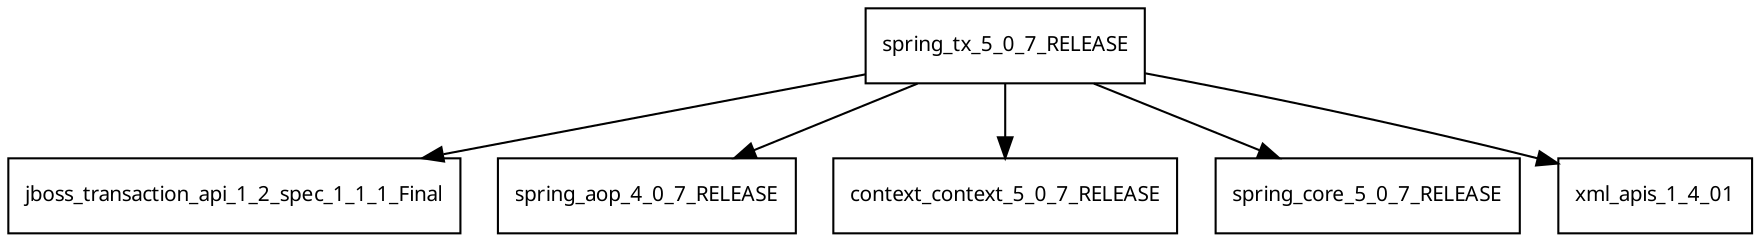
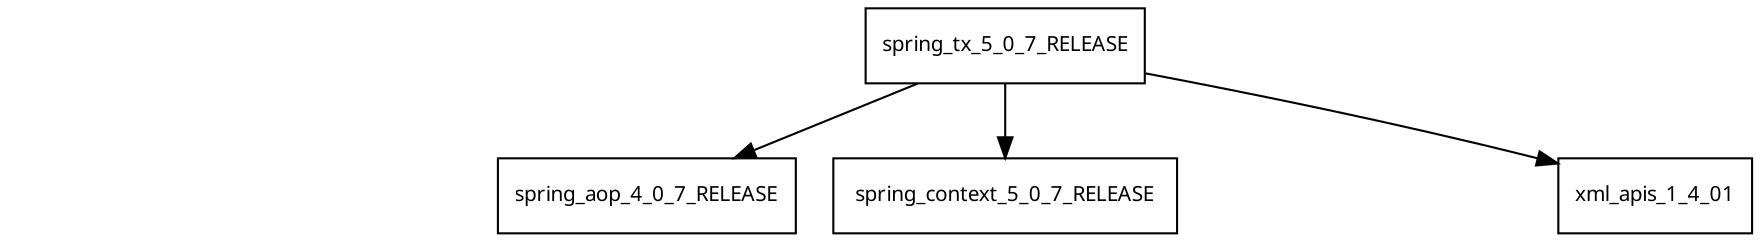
node "jboss_transaction_api_1_2_spec_1_1_1_Final": removed
node "context_context_5_0_7_RELEASE": label "context_context_5_0_7_RELEASE" -> "spring_context_5_0_7_RELEASE"
node "spring_core_5_0_7_RELEASE": removed
